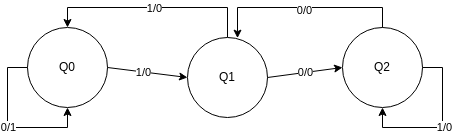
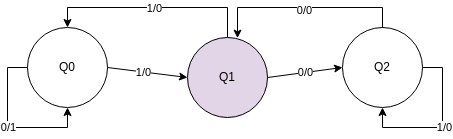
node "Q1": fillcolor #ffffff -> #e1d5e7
